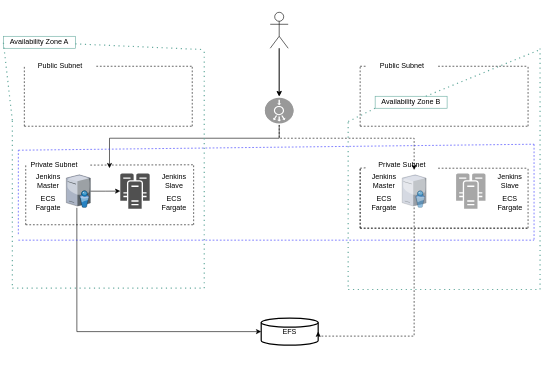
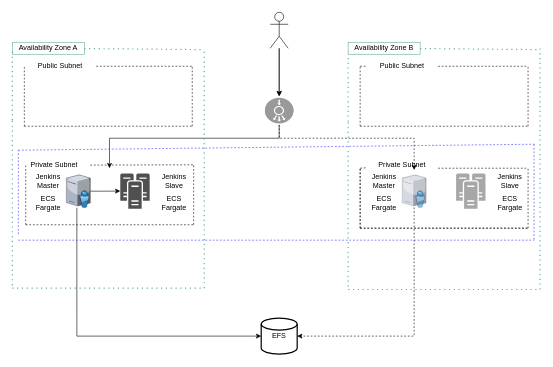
node "Availability Zone A": moved (39, 42) -> (48, 48)
node "Availability Zone B": moved (411, 102) -> (384, 48)
node "EFS": size 57x27 -> 36x36
